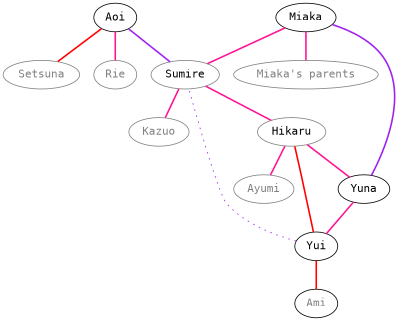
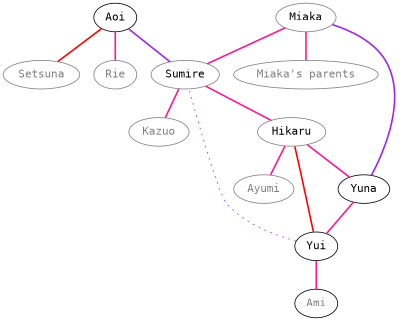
node "Miaka": color black -> #808080
edge "Yui" -- "Ami": color red -> deeppink
